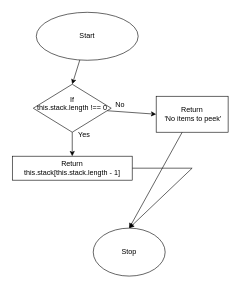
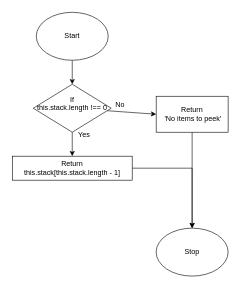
node "Start": size 102x48 -> 72x48
node "Stop": moved (129, 252) -> (192, 252)
